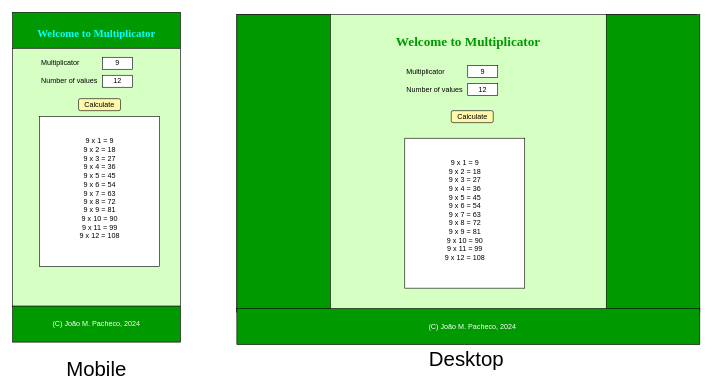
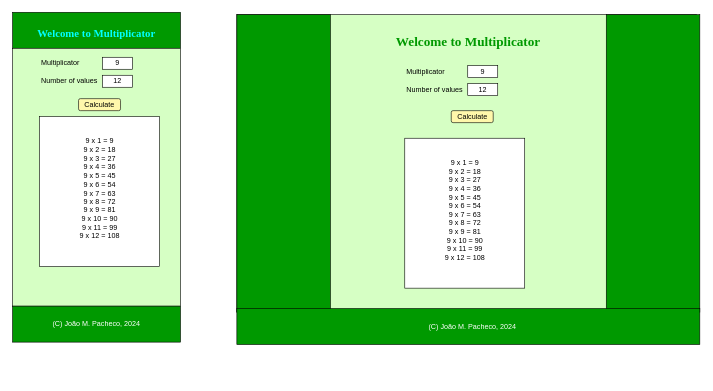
node "Desktop": removed
node "Mobile": removed
